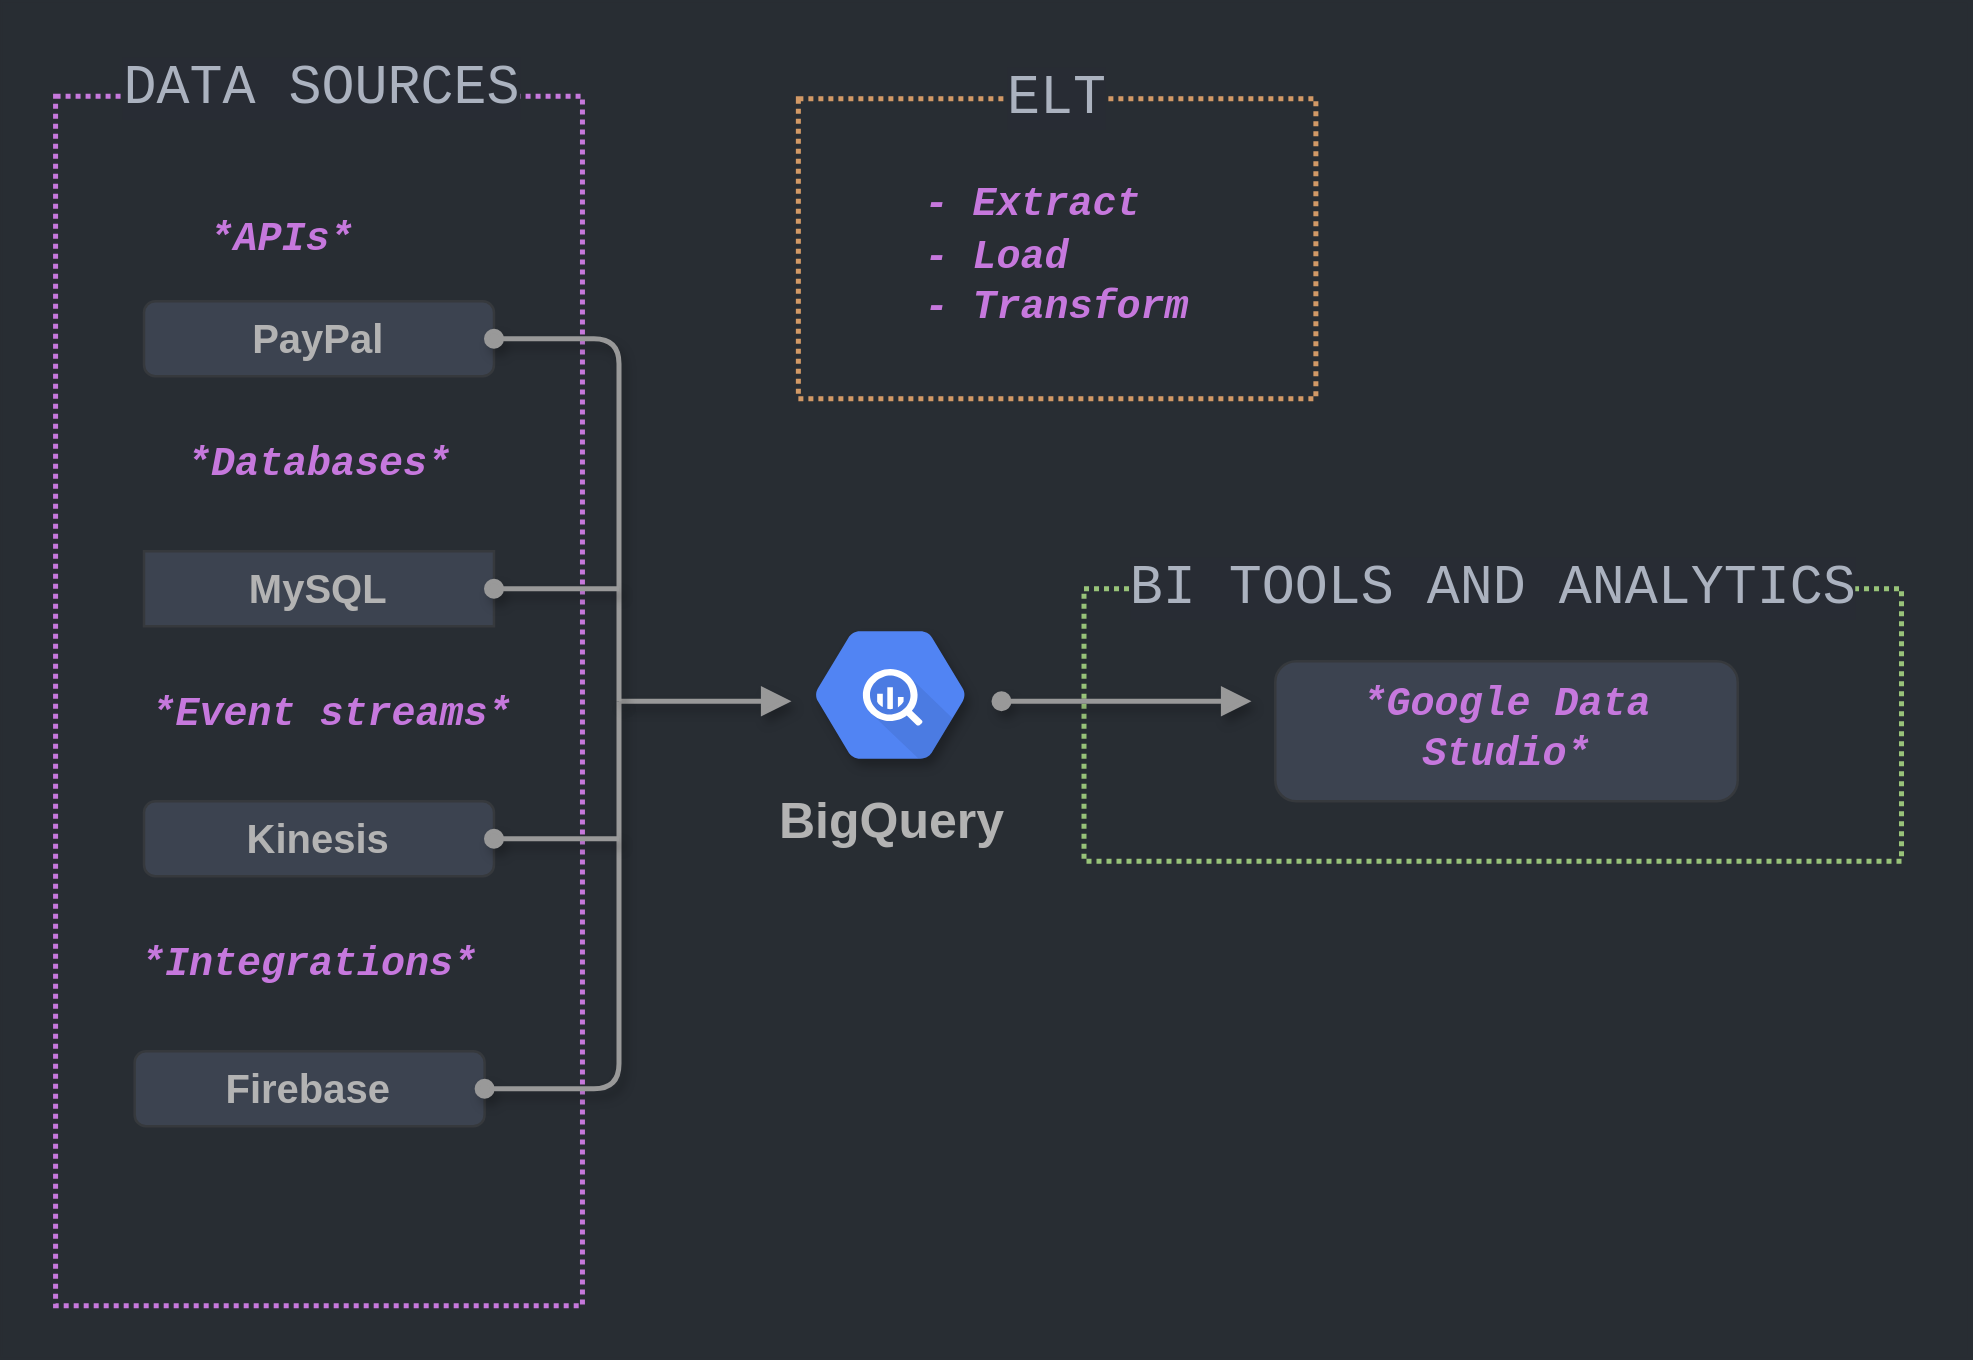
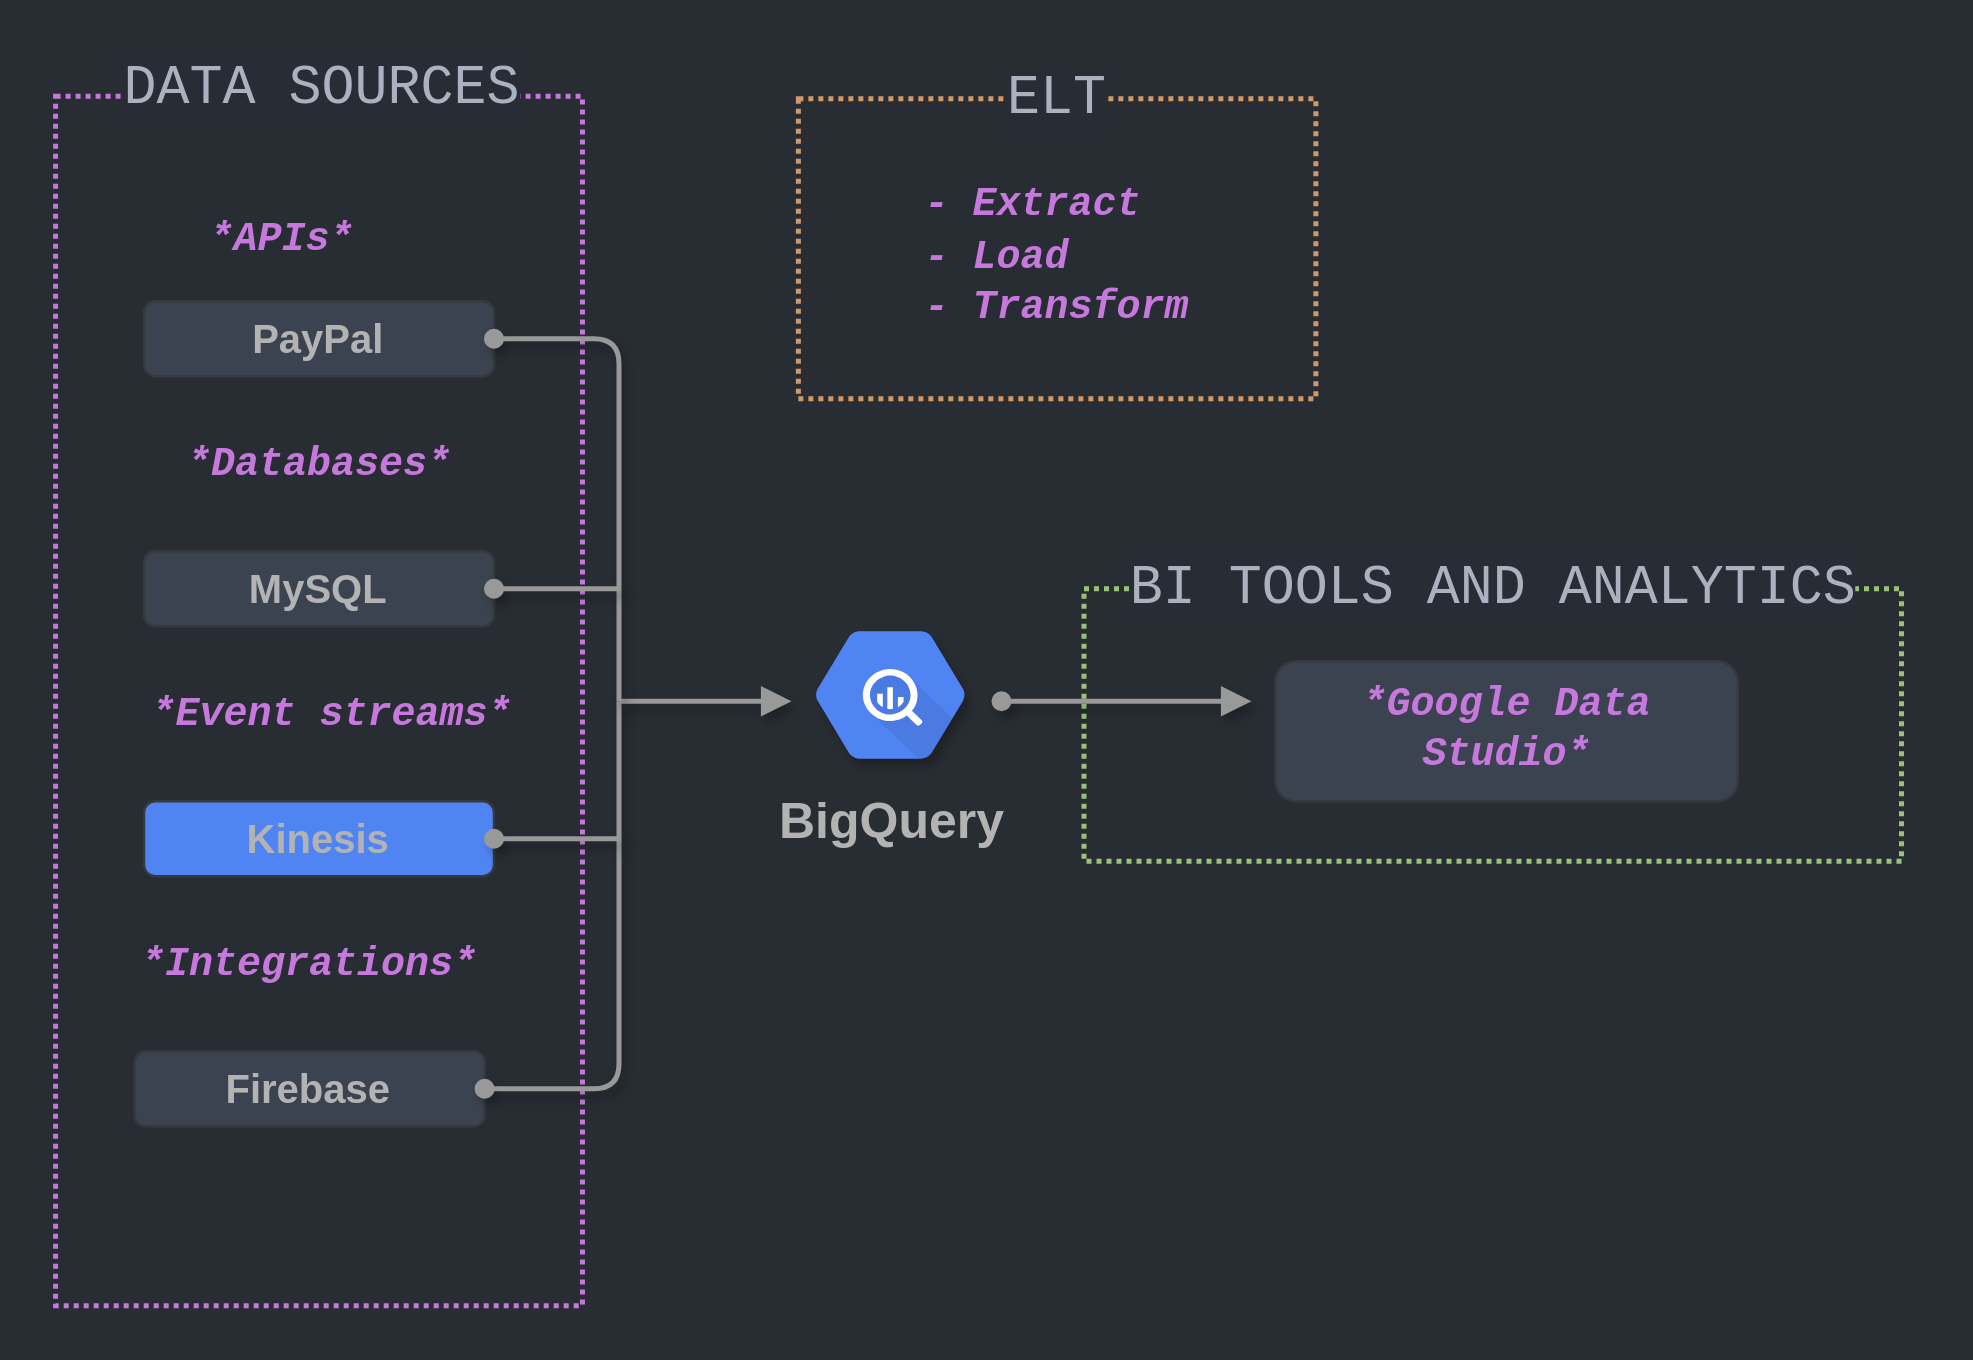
node "MySQL": shape rectangle -> rounded rectangle
node "Kinesis": fillcolor #3c4350 -> #5184f3
